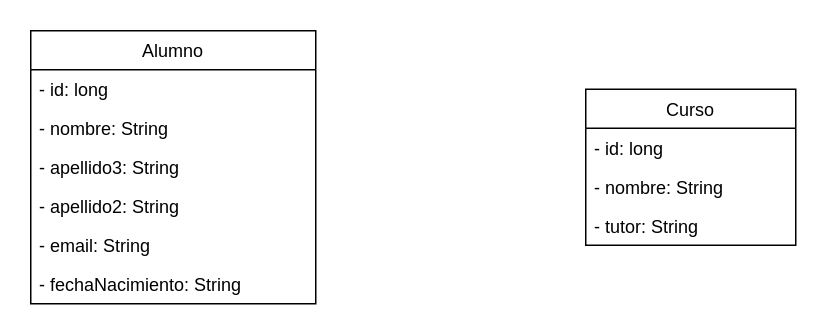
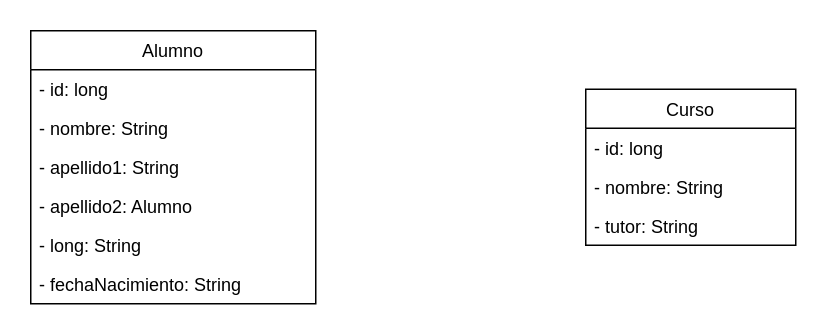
node "- apellido3: String": label "- apellido3: String" -> "- apellido1: String"
node "- apellido2: String": label "- apellido2: String" -> "- apellido2: Alumno"
node "- email: String": label "- email: String" -> "- long: String"
